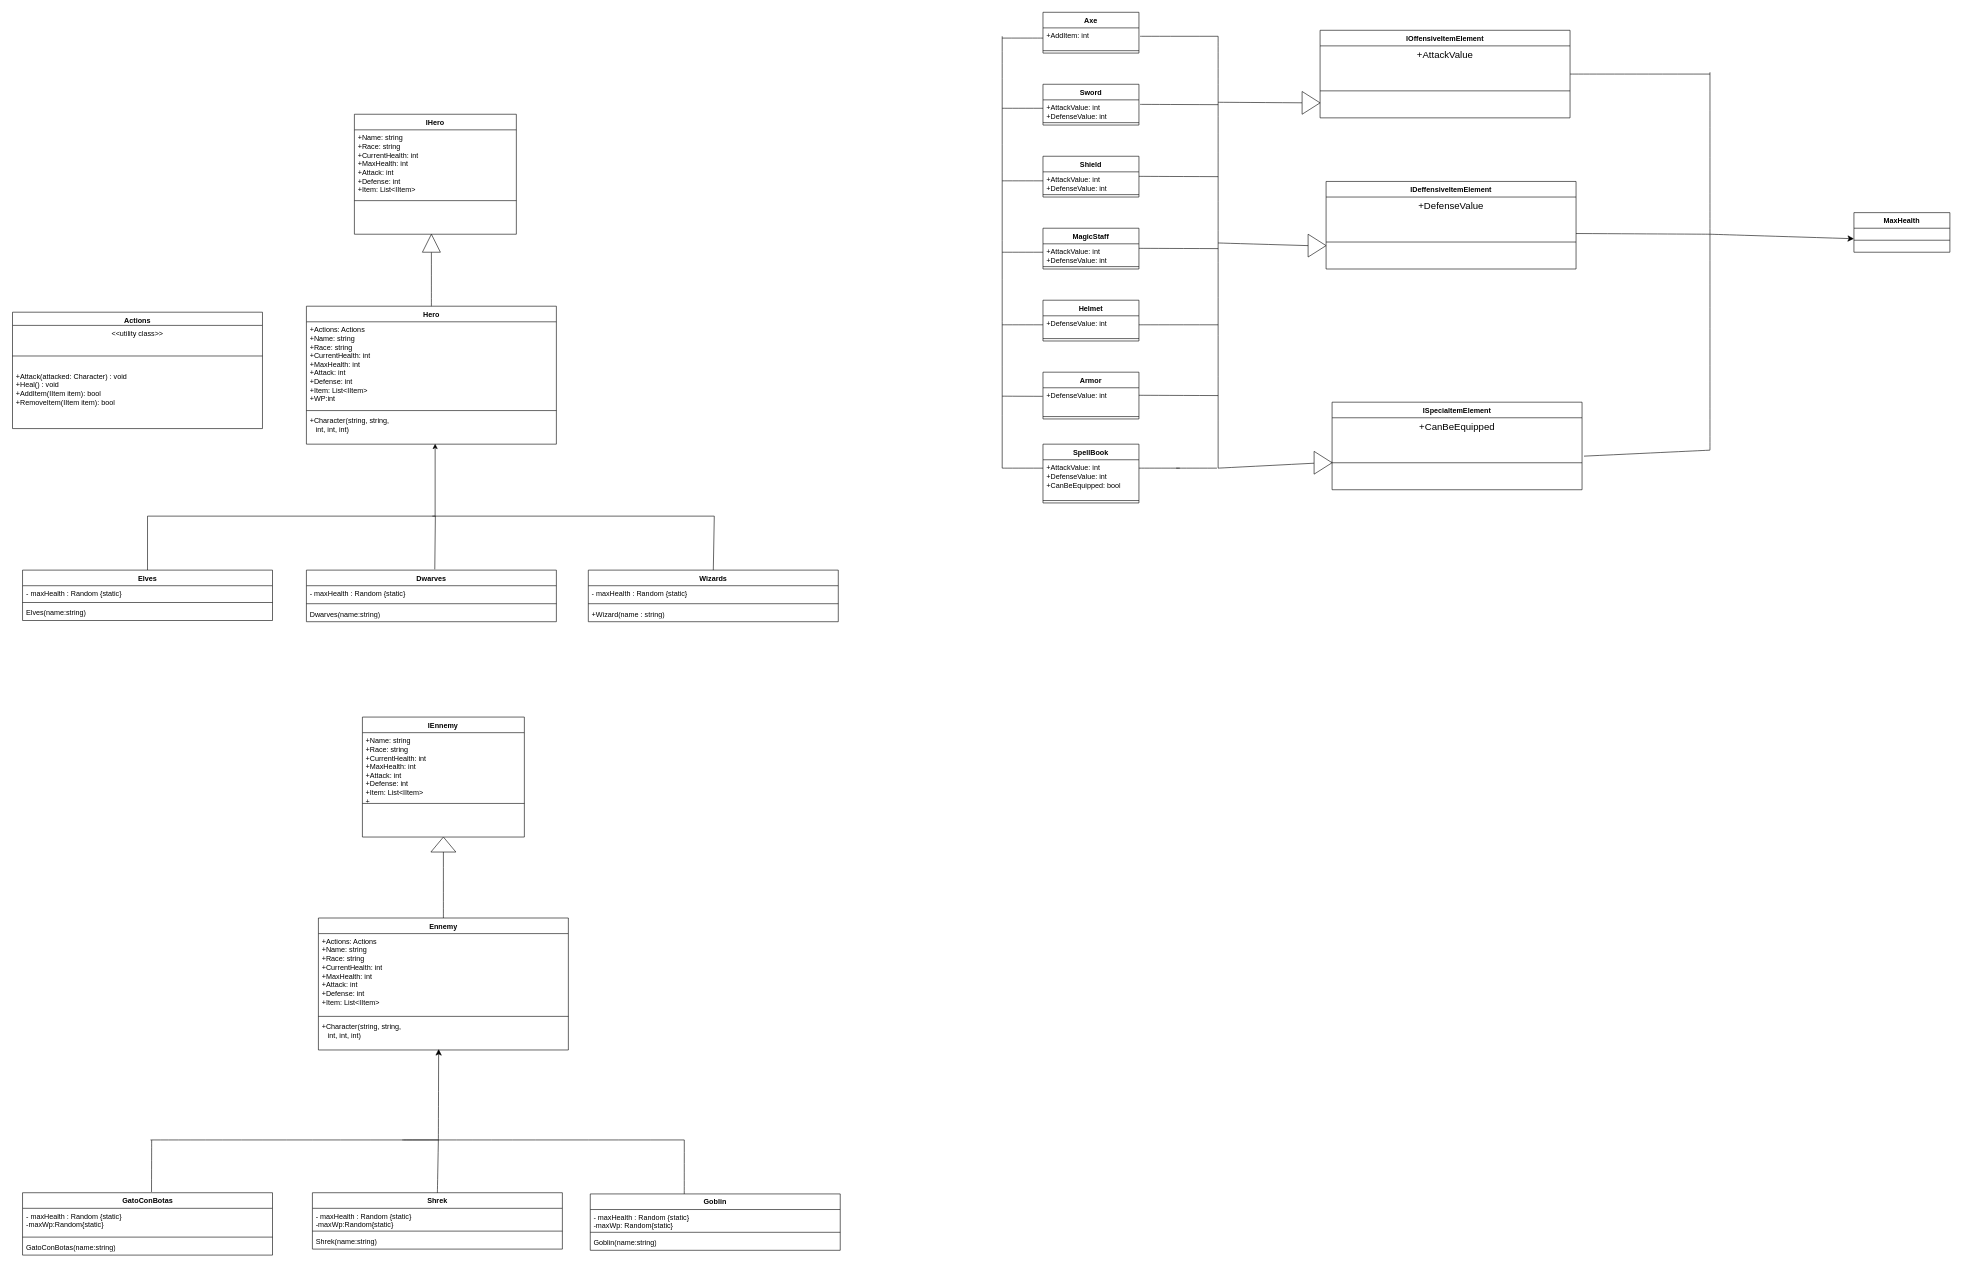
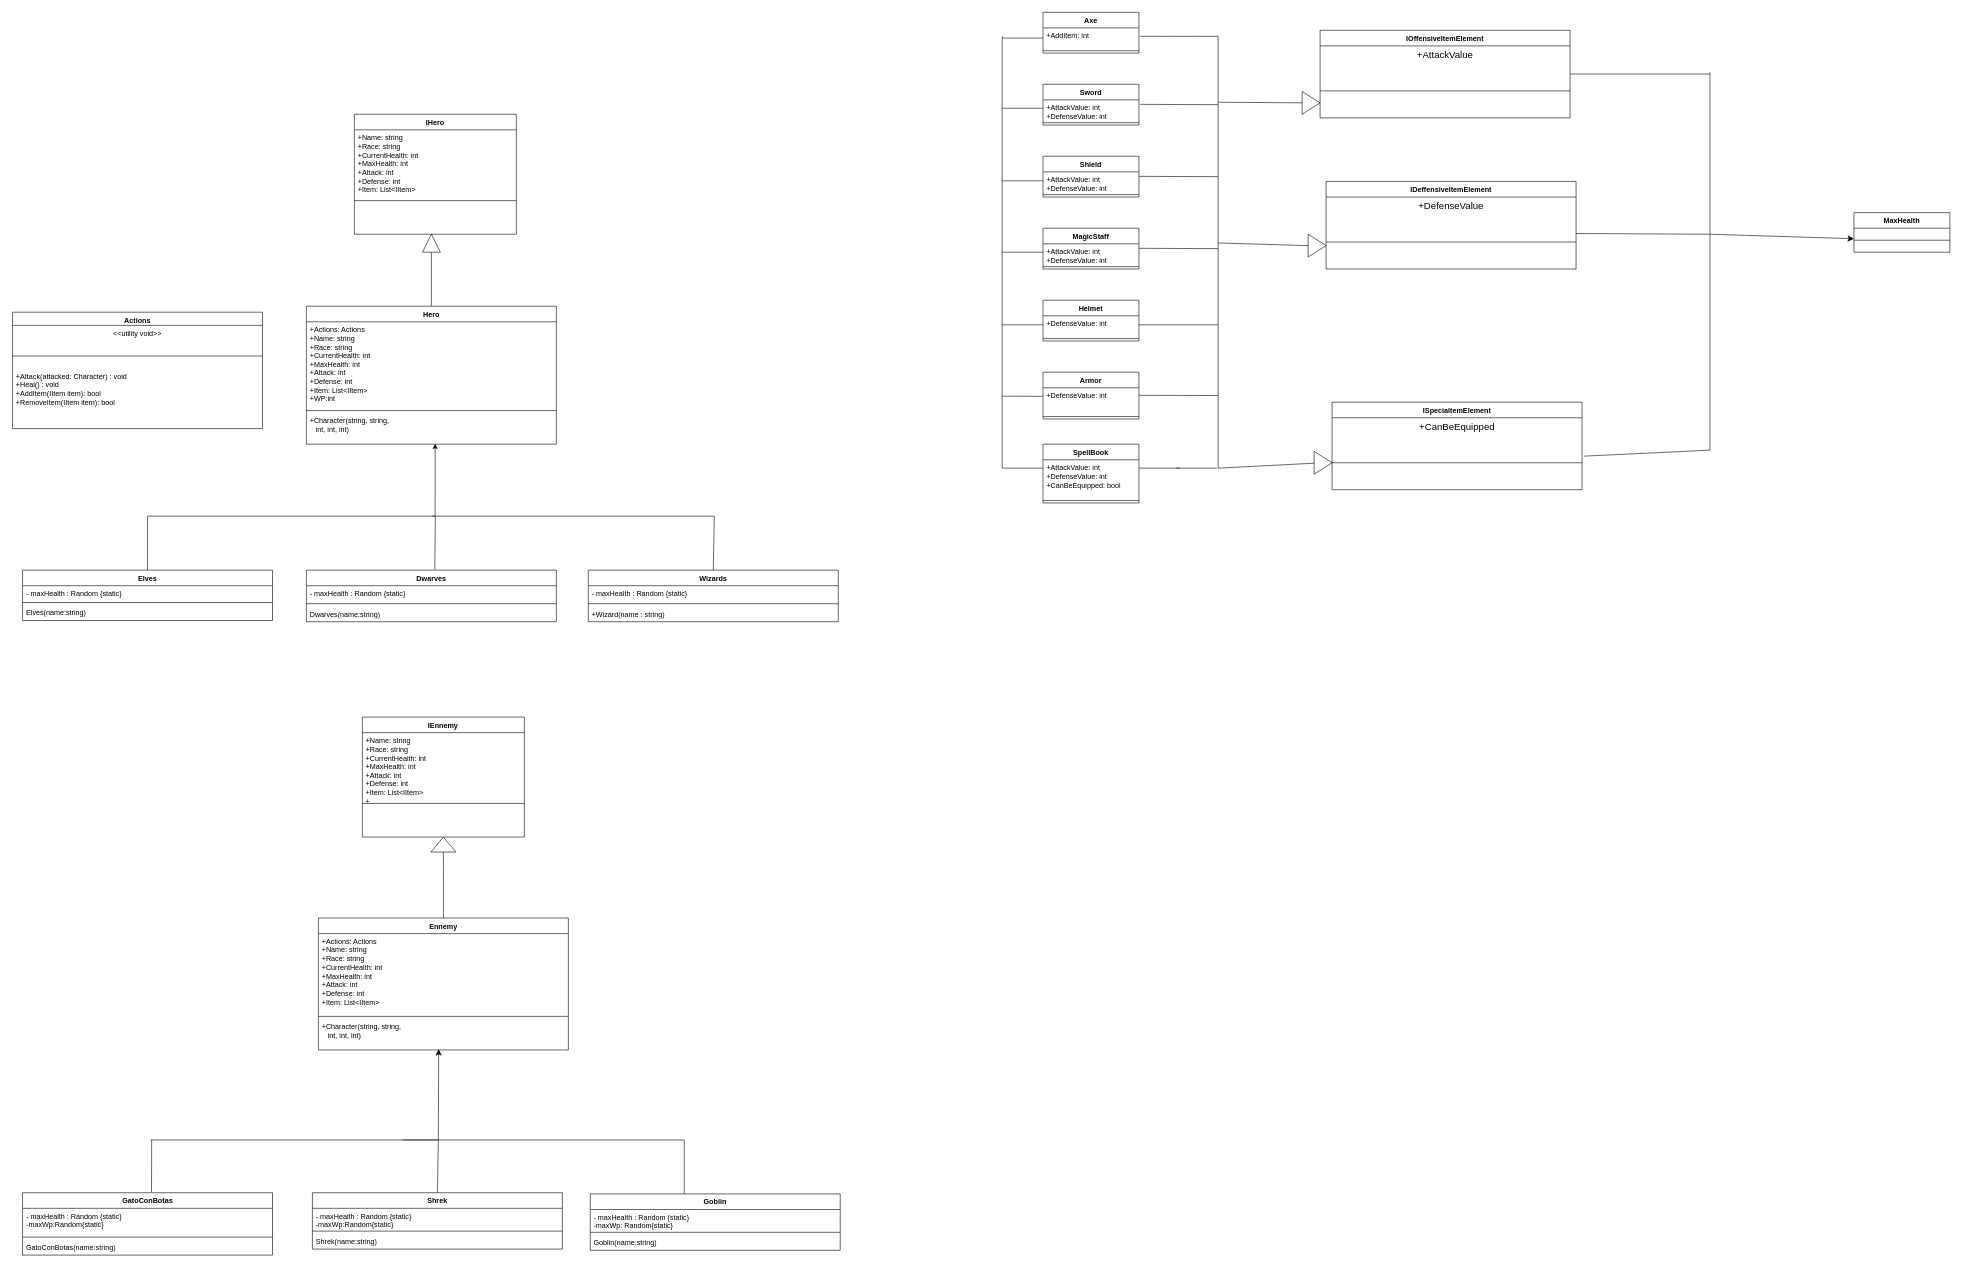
node "<<utility class>>": label "<<utility class>>" -> "<<utility void>>"
